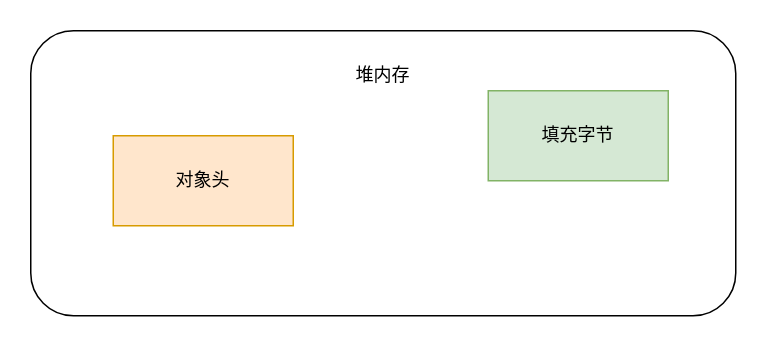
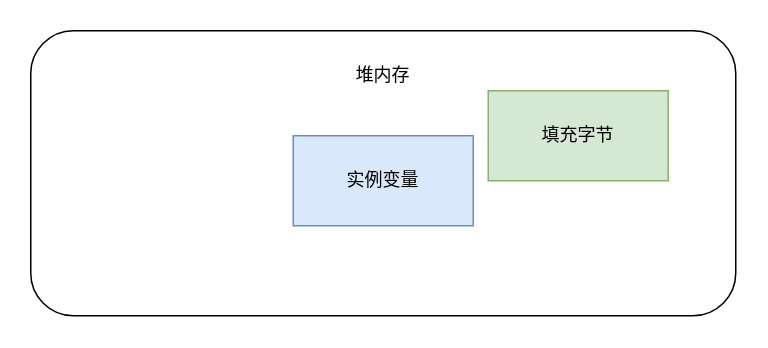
node "对象头": removed
node "实例变量": added
